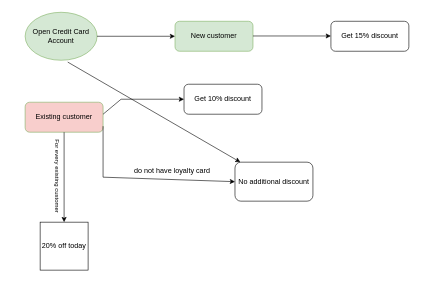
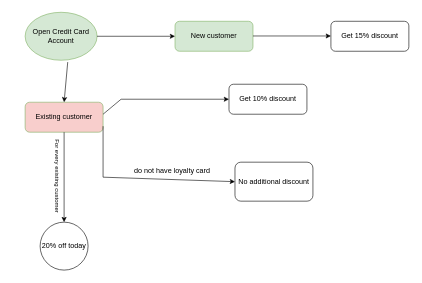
node "Get 10% discount": moved (223, 99) -> (268, 99)
edge "Open Credit Card Account" -> "No additional discount": now "Open Credit Card Account" -> "Existing customer"
node "20% off today": shape rectangle -> ellipse
